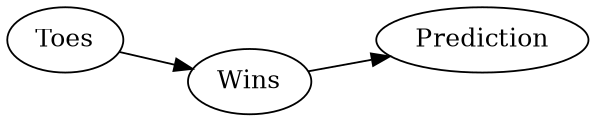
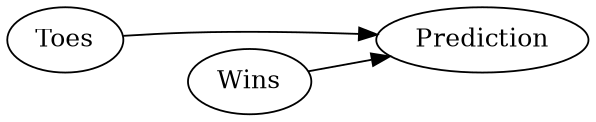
edge "Toes" -> "Wins": now "Toes" -> "Prediction"
